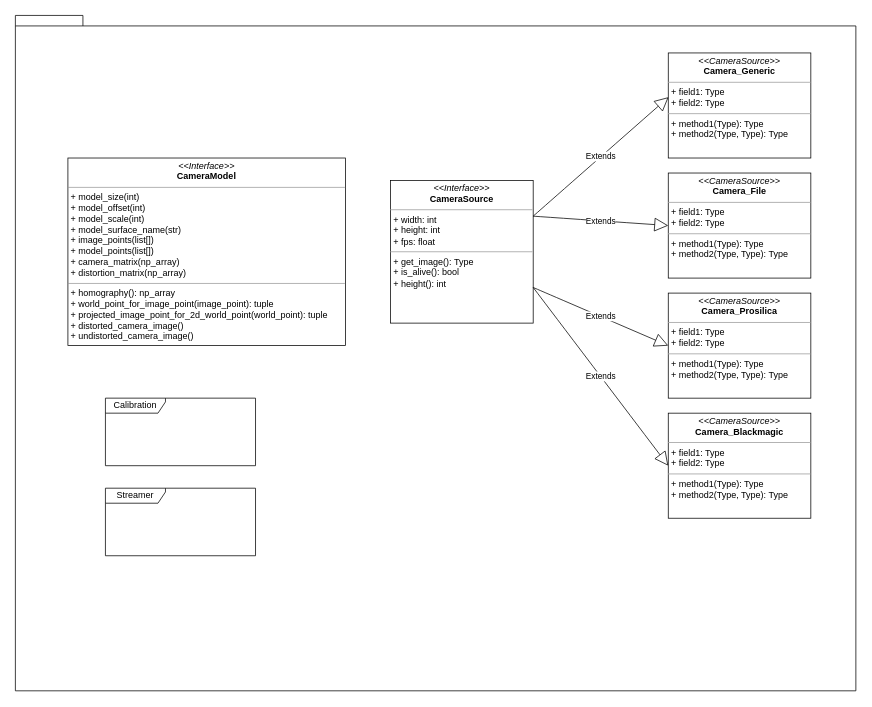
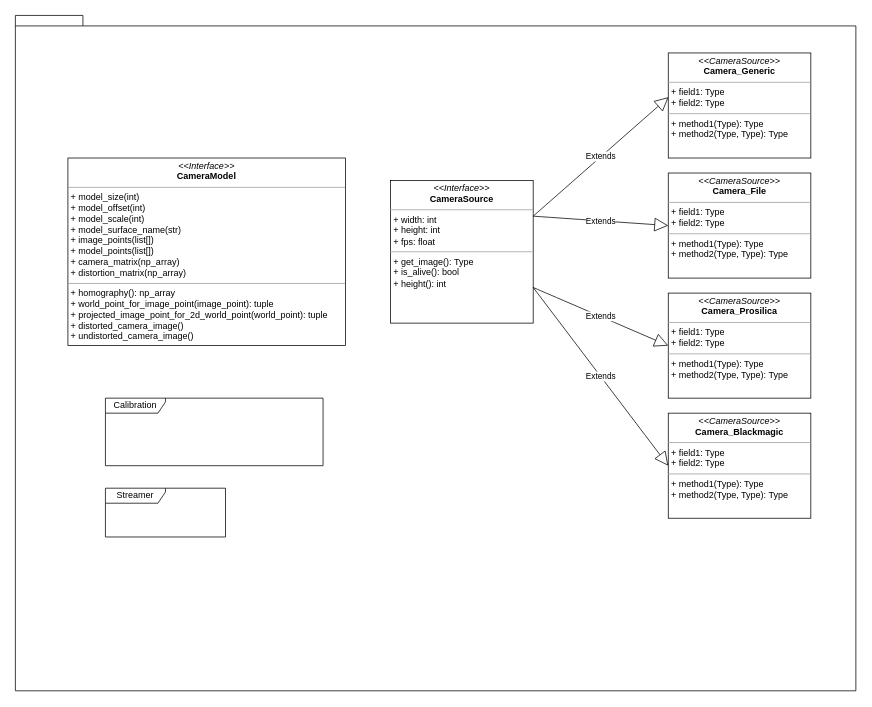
node "Calibration": size 150x68 -> 218x68
node "Streamer": size 150x68 -> 120x49
